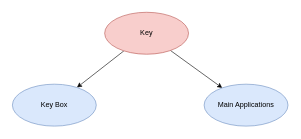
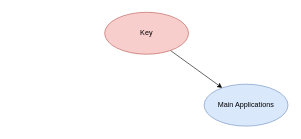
edge "Key" -> "Key Box": removed
node "Key Box": removed
